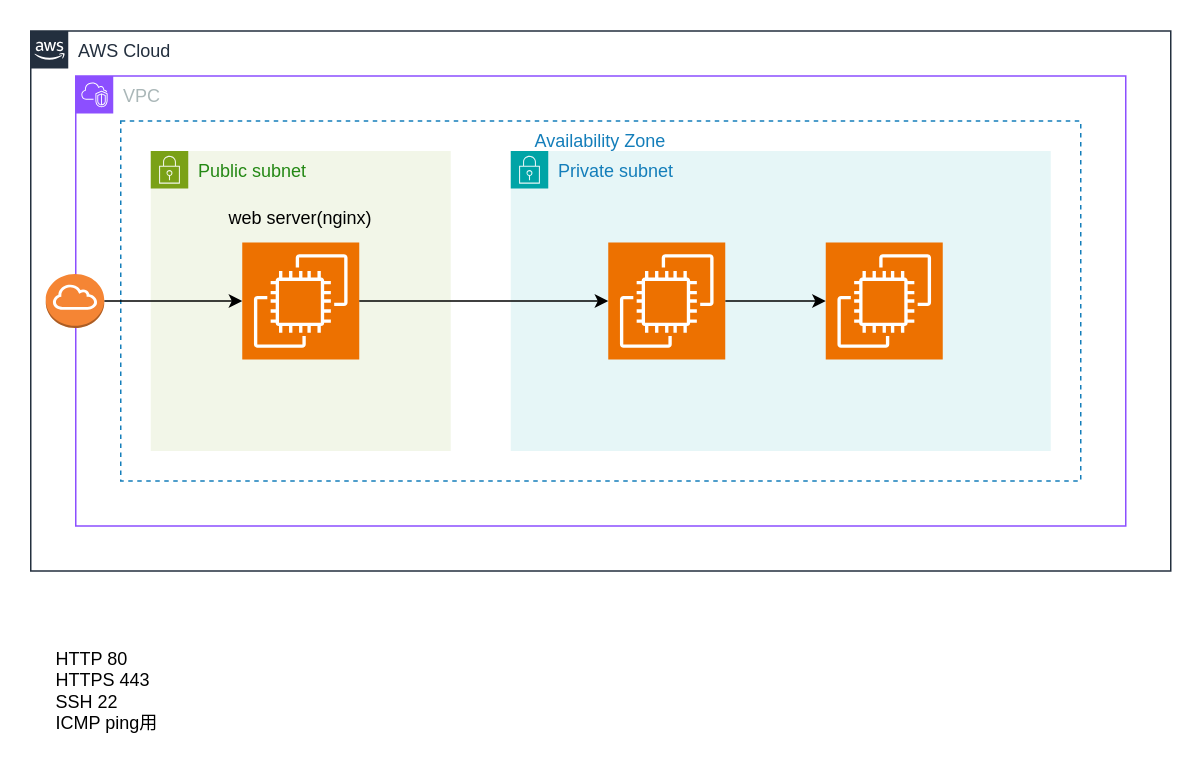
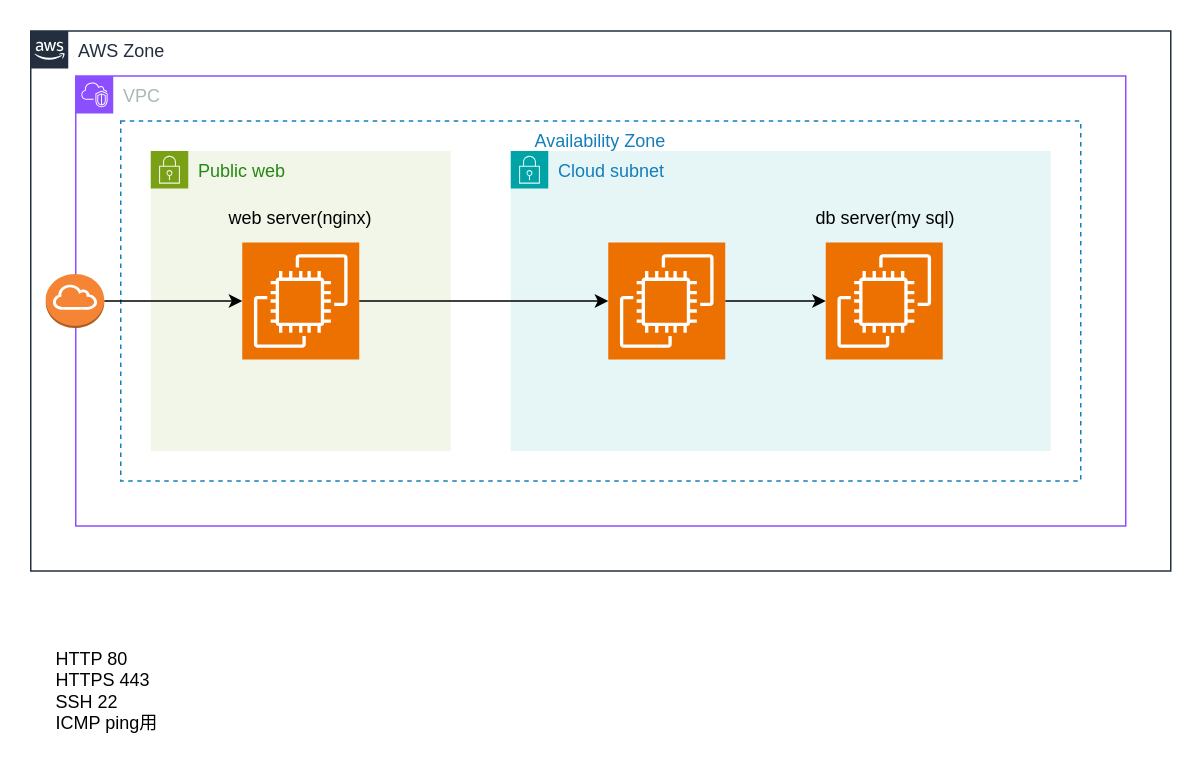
node "AWS Cloud": label "AWS Cloud" -> "AWS Zone"
node "Public subnet": label "Public subnet" -> "Public web"
node "Private subnet": label "Private subnet" -> "Cloud subnet"
node "db server(my sql)": added
